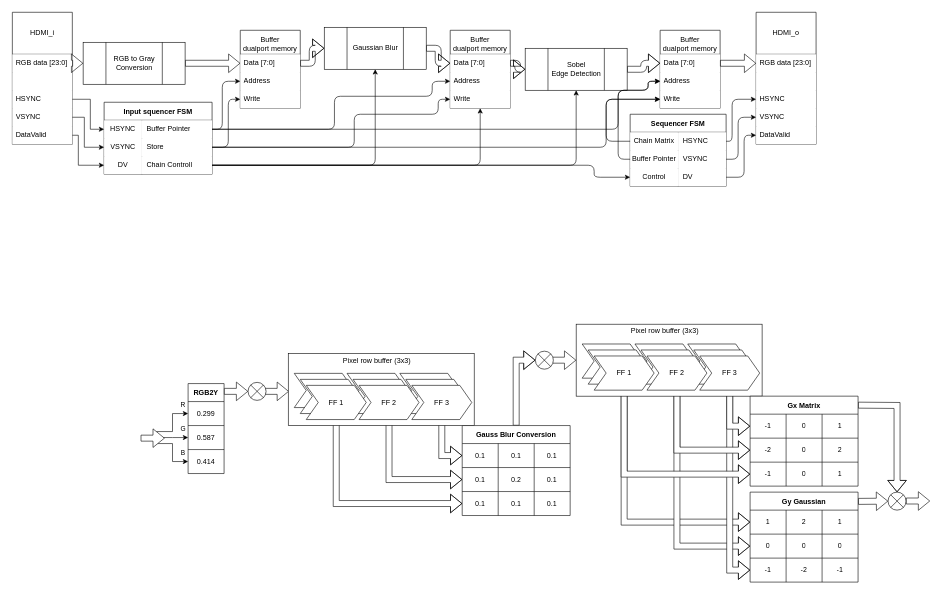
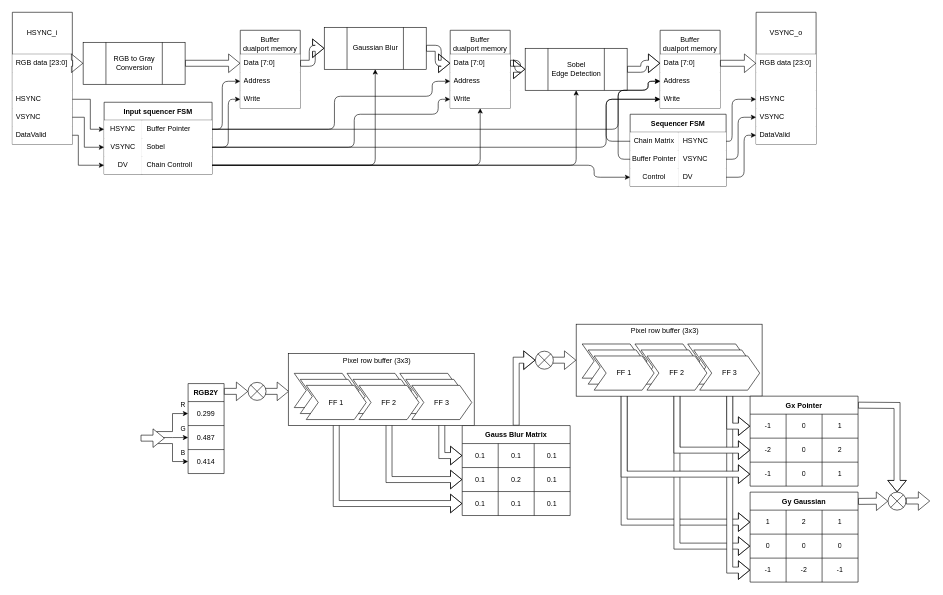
node "HDMI_i": label "HDMI_i" -> "HSYNC_i"
node "HDMI_o": label "HDMI_o" -> "VSYNC_o"
node "Store": label "Store" -> "Sobel"
node "Gx Matrix": label "Gx Matrix" -> "Gx Pointer"
node "Gauss Blur Conversion": label "Gauss Blur Conversion" -> "Gauss Blur Matrix"
node "0.587": label "0.587" -> "0.487"
